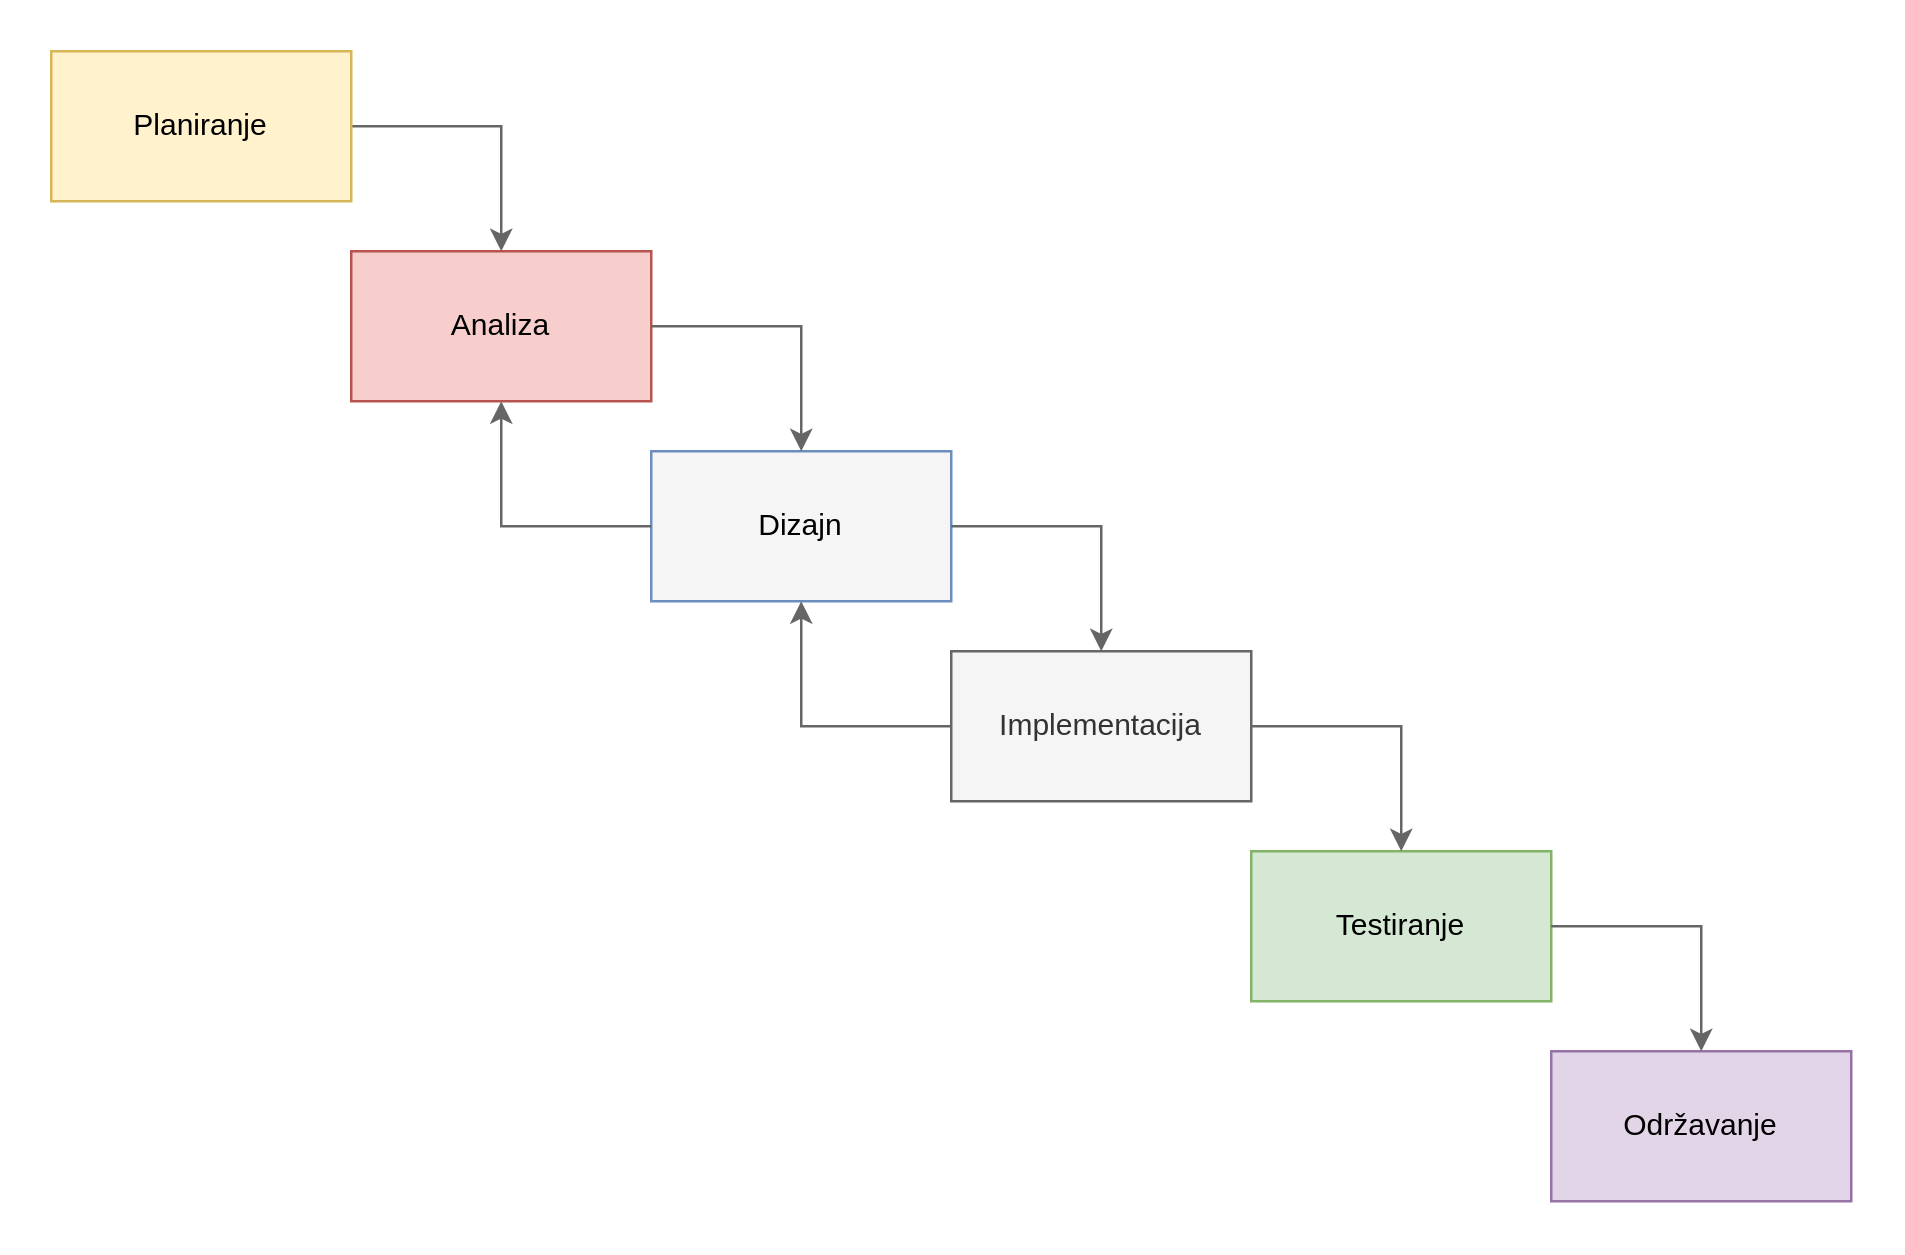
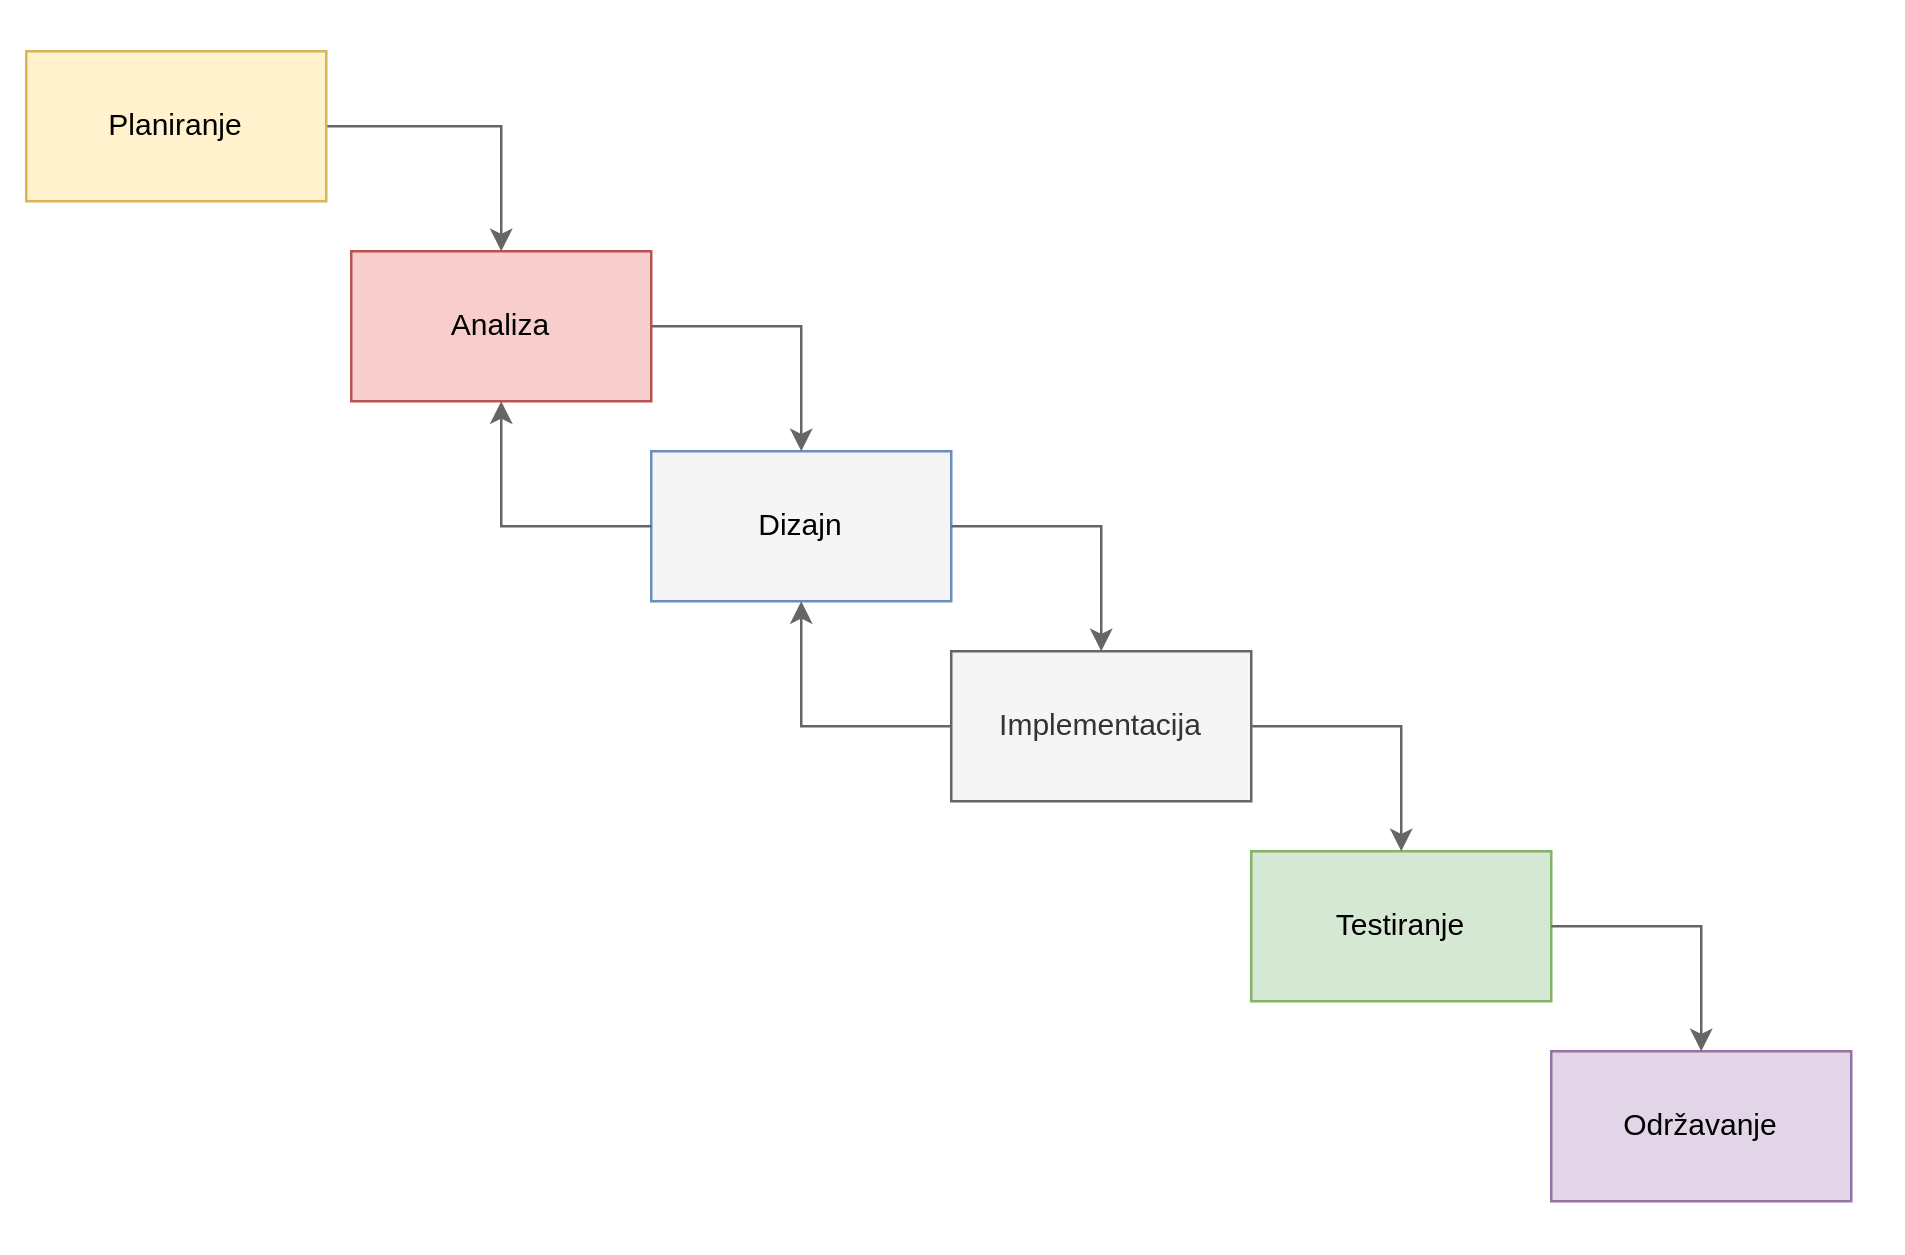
node "Planiranje": moved (201, 126) -> (176, 126)
